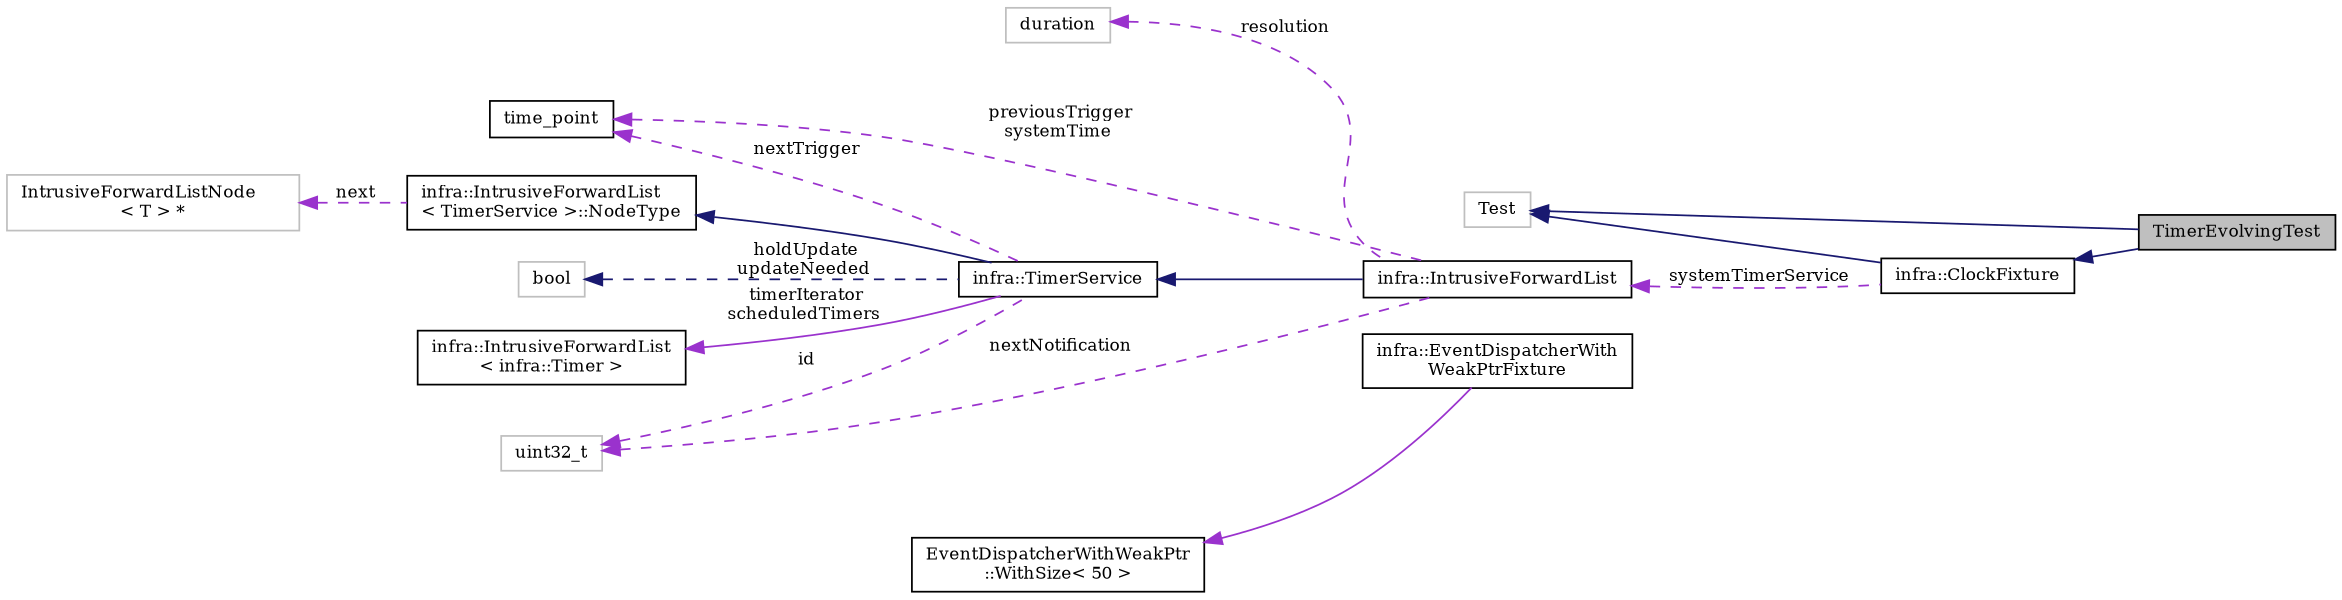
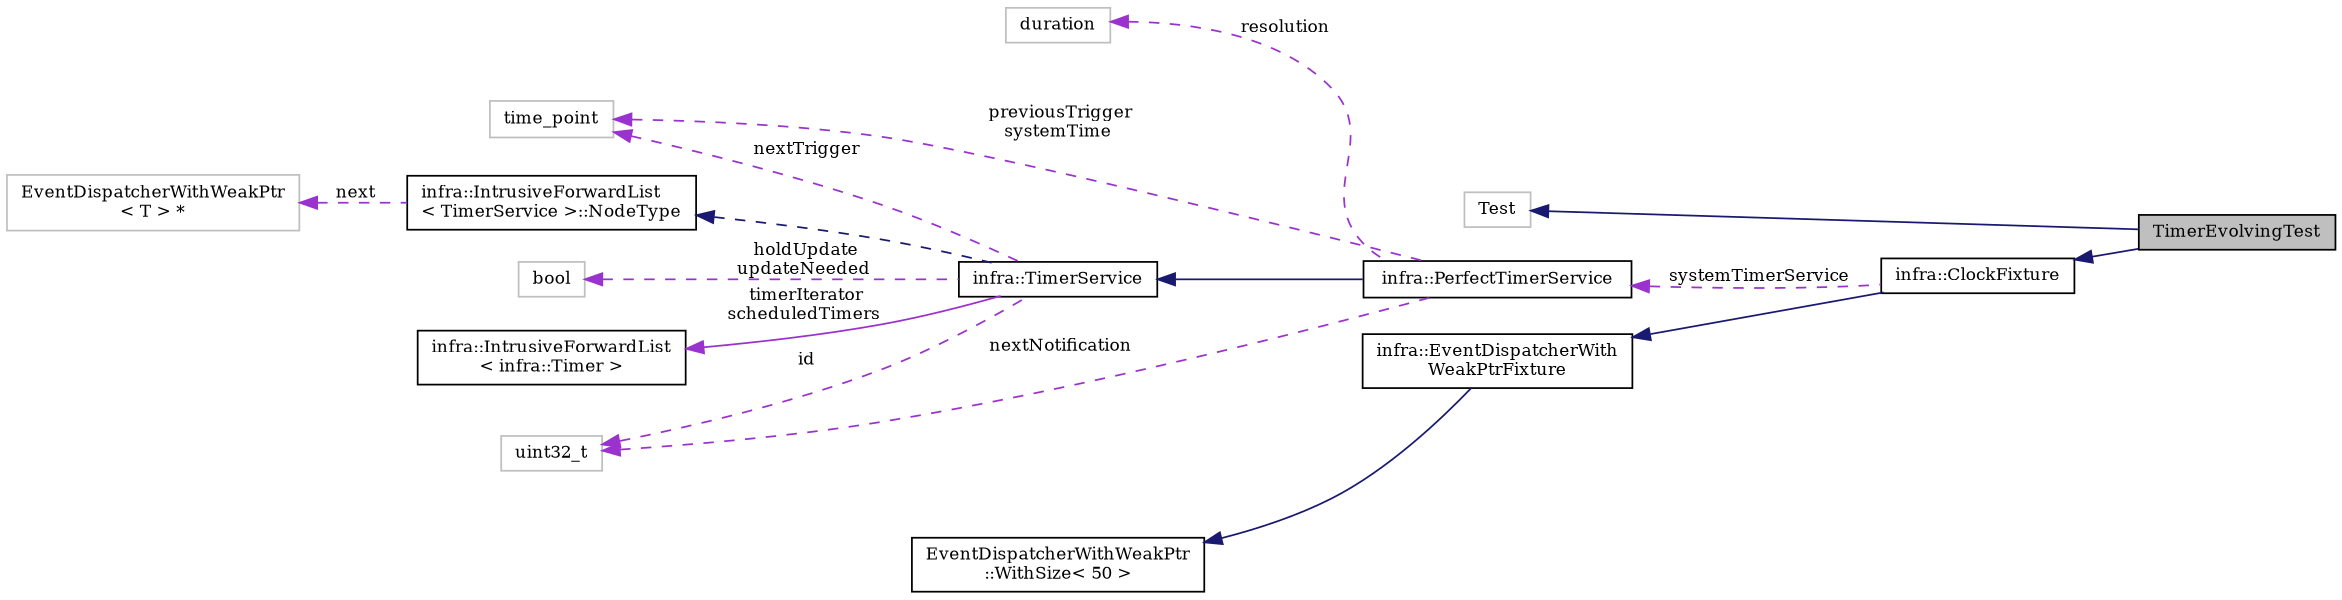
node "time_point": color black -> grey75
node "IntrusiveForwardListNode < T > *": label "IntrusiveForwardListNode < T > *" -> "EventDispatcherWithWeakPtr < T > *"
edge "infra::TimerService" -> "infra::IntrusiveForwardList < TimerService >::NodeType": style solid -> dashed
edge "infra::ClockFixture" -> "Test": now "infra::ClockFixture" -> "infra::EventDispatcherWith WeakPtrFixture"
edge "infra::TimerService" -> "bool": color midnightblue -> darkorchid3
node "infra::IntrusiveForwardList": label "infra::IntrusiveForwardList" -> "infra::PerfectTimerService"
edge "infra::EventDispatcherWith WeakPtrFixture" -> "EventDispatcherWithWeakPtr ::WithSize< 50 >": color darkorchid3 -> midnightblue
